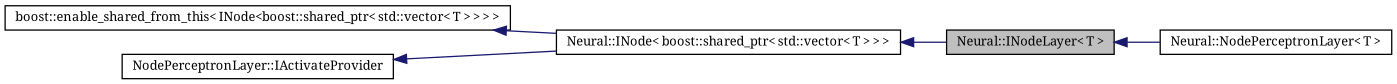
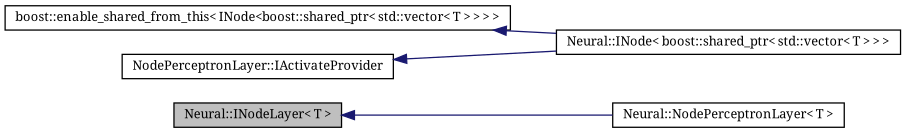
edge "Neural::INodeLayer< T >" -> "Neural::INode< boost::shared_ptr< std::vector< T > > >": removed
